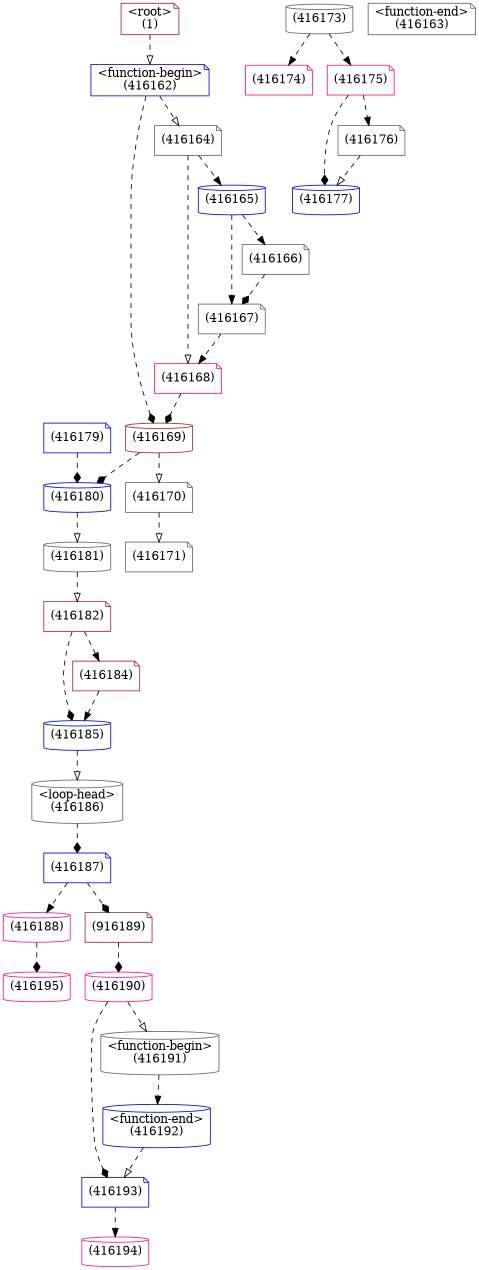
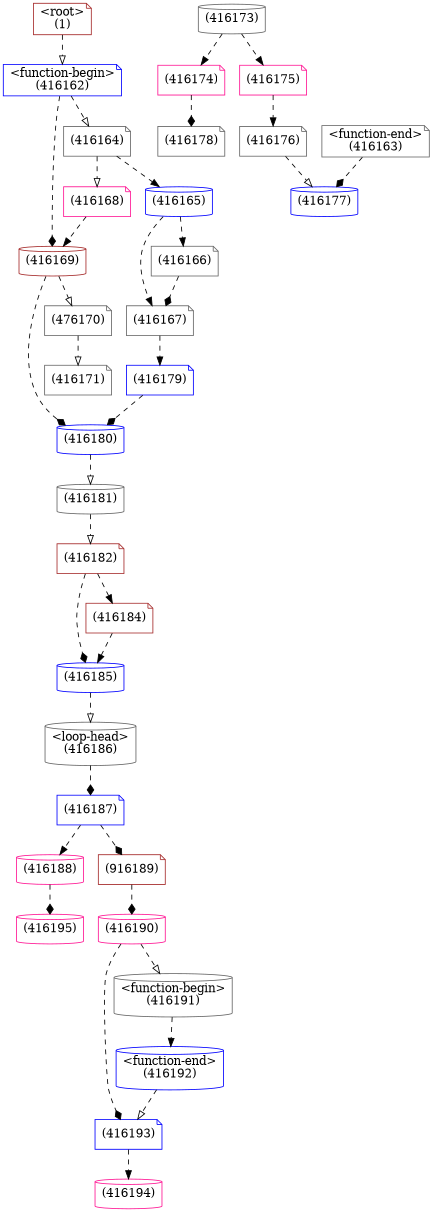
edge "(416175)" -> "(416177)": now "<function-end> (416163)" -> "(416177)"
node "(416178)": added
edge "(416167)" -> "(416168)": now "(416167)" -> "(416179)"
edge "(416168)" -> "(416169)": arrowhead diamond -> normal
node "(416170)": label "(416170)" -> "(476170)"
